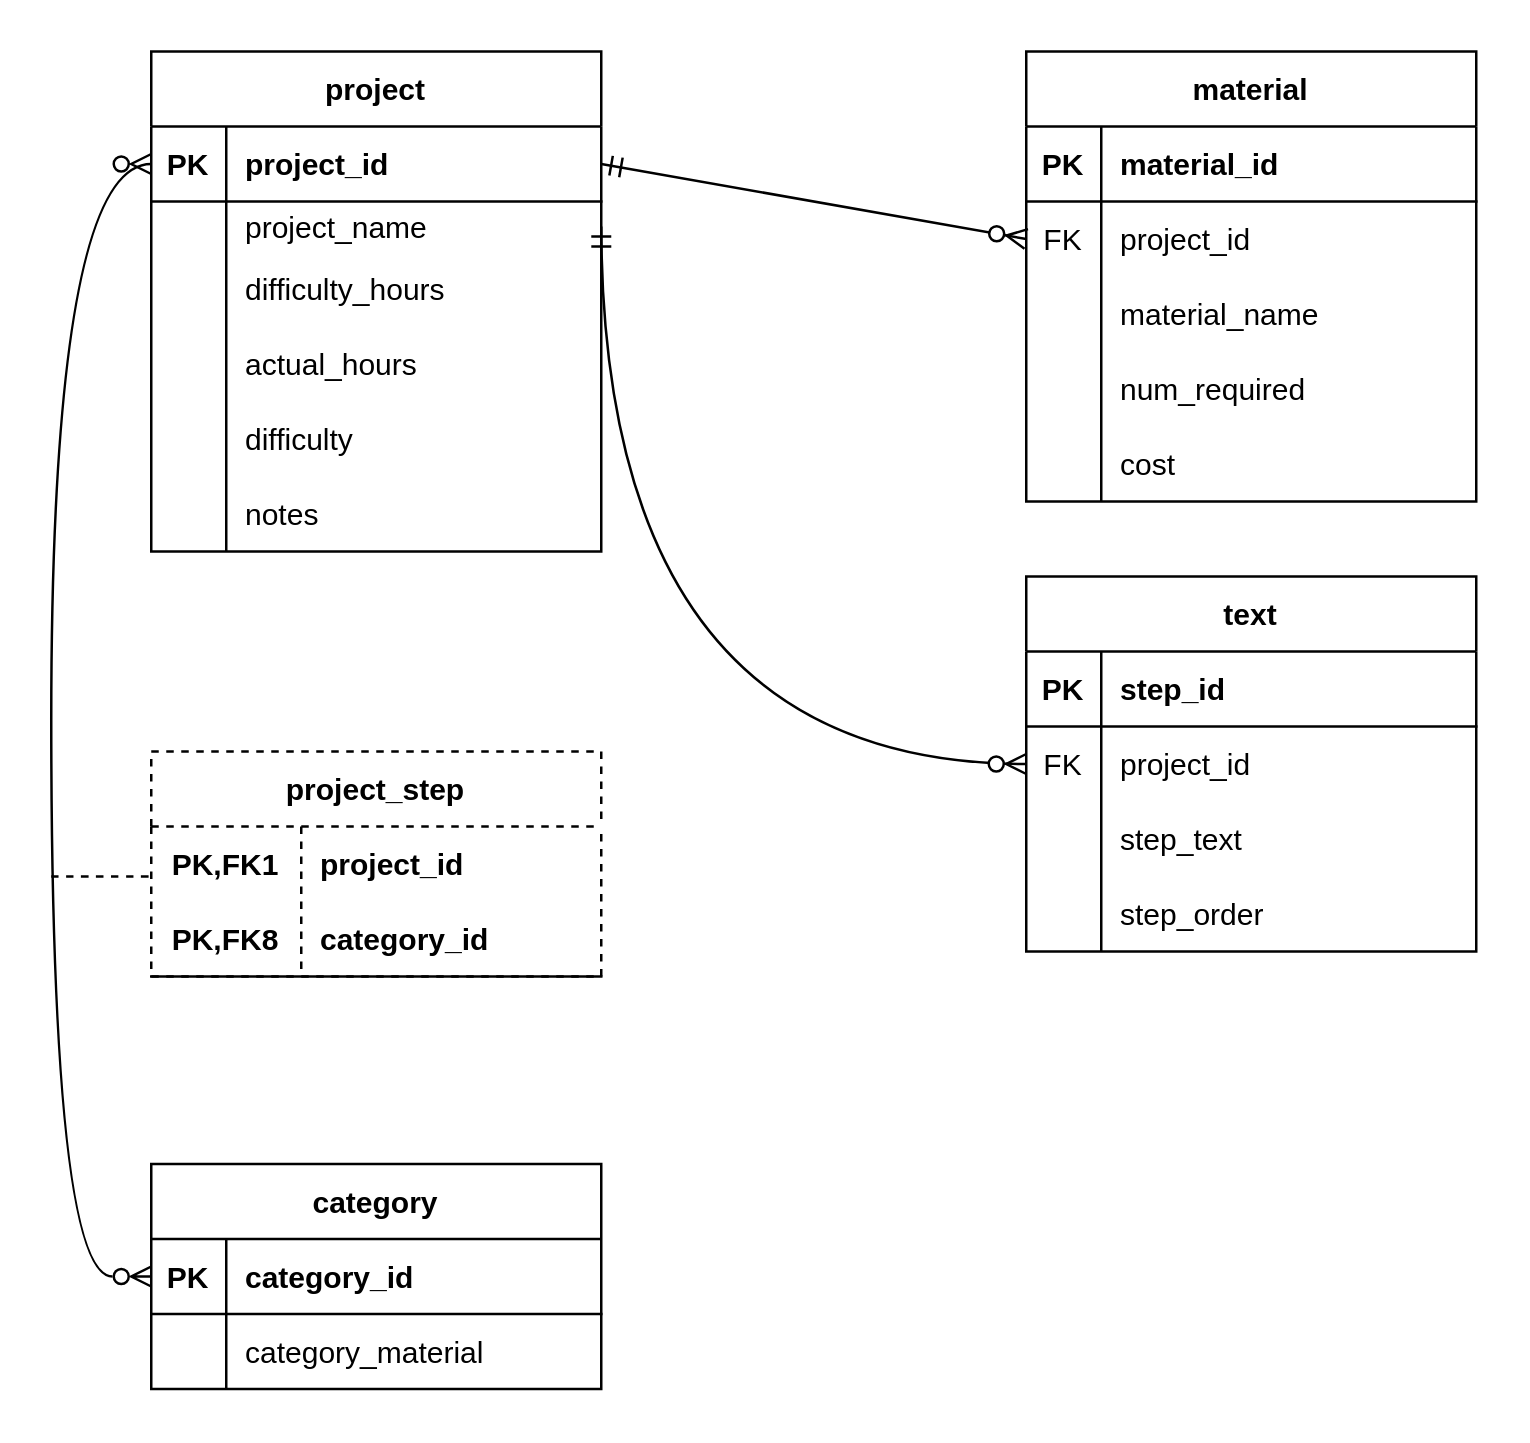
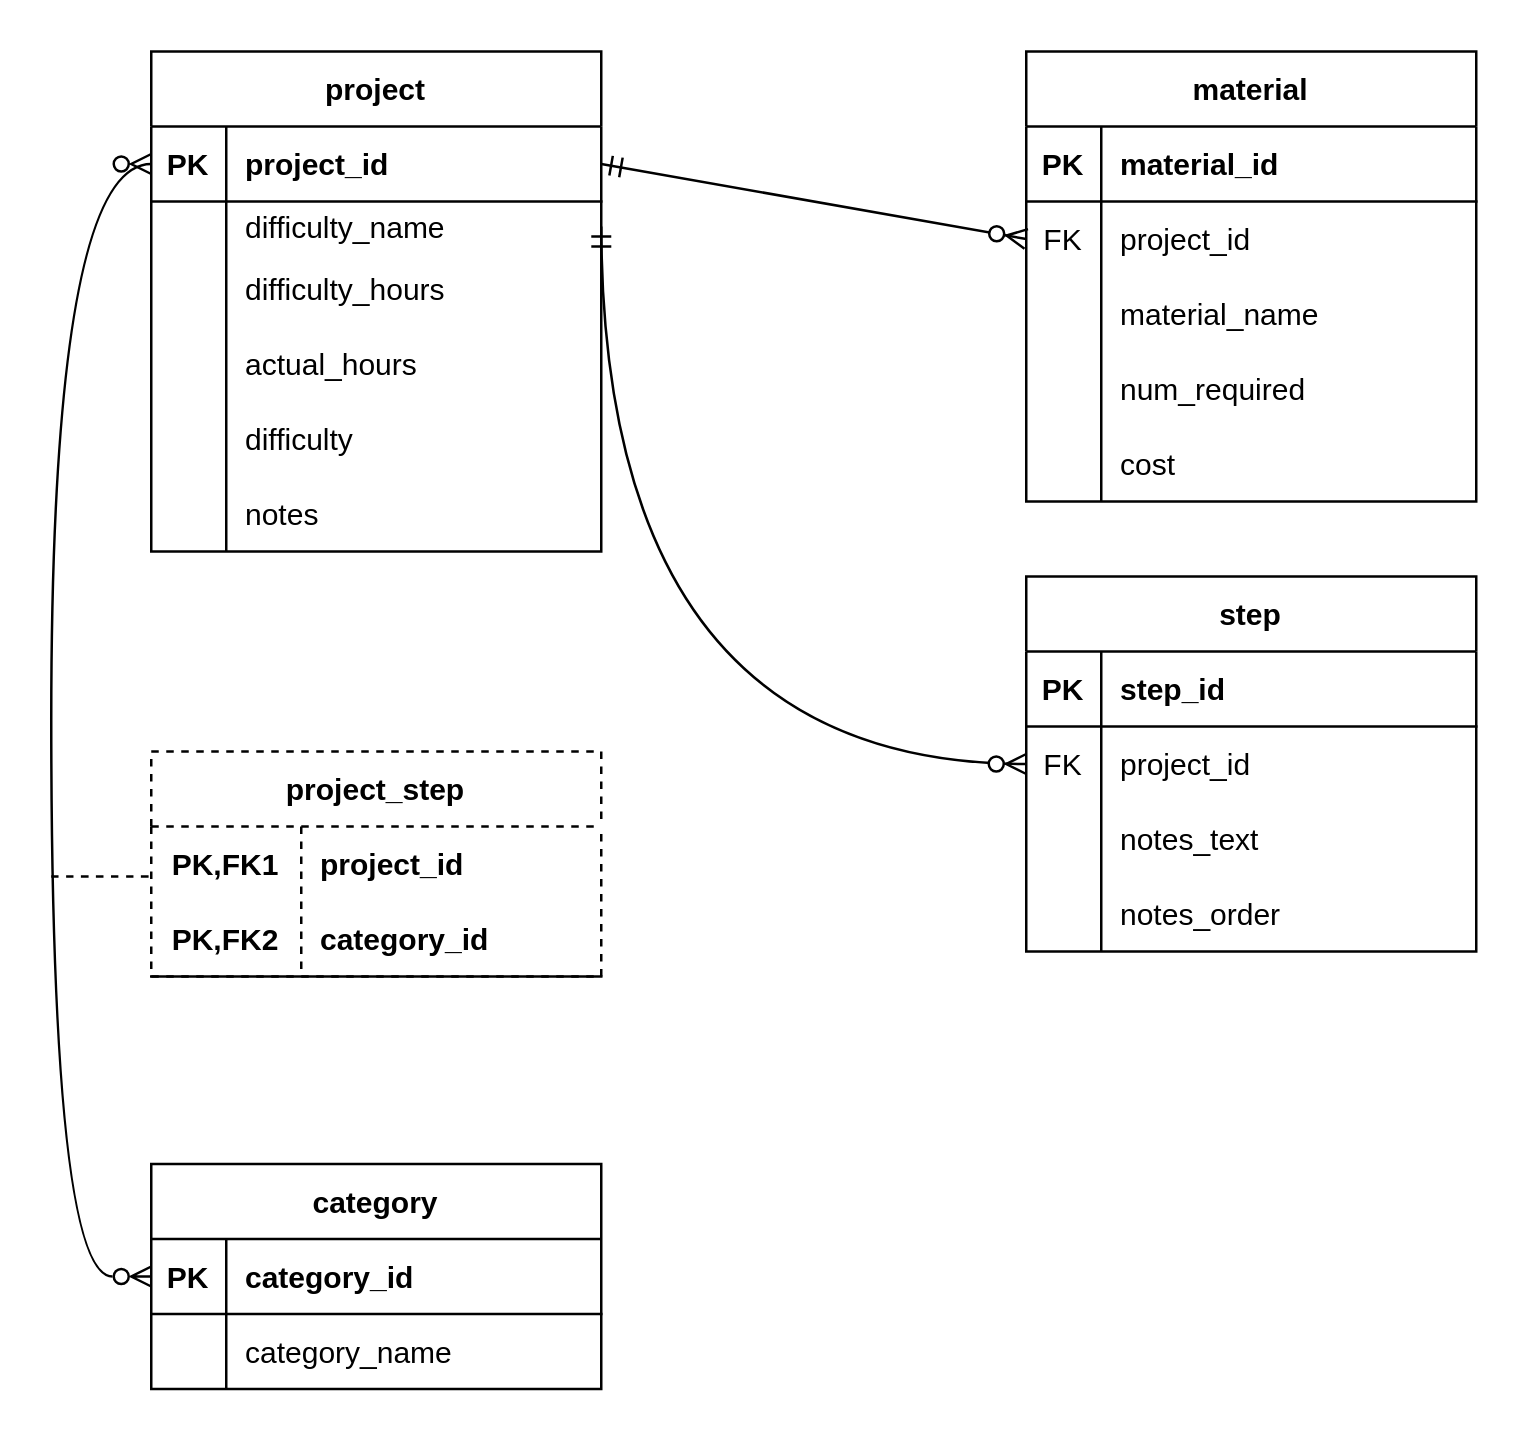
node "project_name": label "project_name" -> "difficulty_name"
node "text": label "text" -> "step"
node "step_text": label "step_text" -> "notes_text"
node "step_order": label "step_order" -> "notes_order"
node "PK,FK8": label "PK,FK8" -> "PK,FK2"
node "category_material": label "category_material" -> "category_name"
